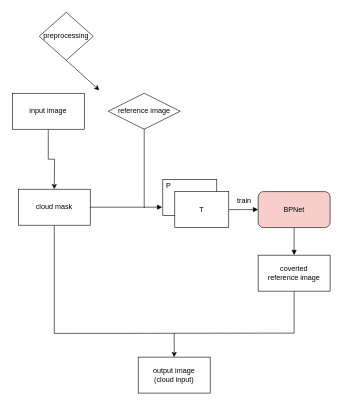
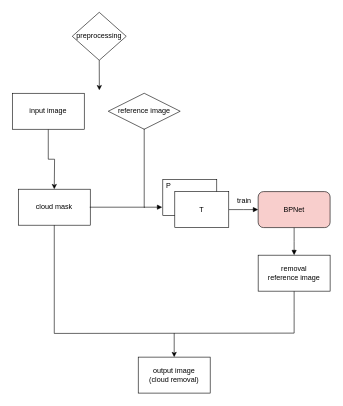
node "preprocessing": moved (66, 36) -> (99, 36)
node "coverted reference image": label "coverted reference image" -> "removal reference image"
node "output image (cloud input)": label "output image (cloud input)" -> "output image (cloud removal)"
